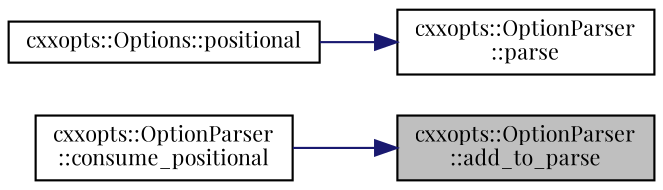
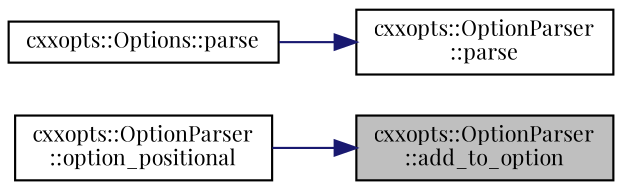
node "cxxopts::Options::positional": label "cxxopts::Options::positional" -> "cxxopts::Options::parse"
node "cxxopts::OptionParser ::consume_positional": label "cxxopts::OptionParser ::consume_positional" -> "cxxopts::OptionParser ::option_positional"
node "cxxopts::OptionParser ::add_to_parse": label "cxxopts::OptionParser ::add_to_parse" -> "cxxopts::OptionParser ::add_to_option"
